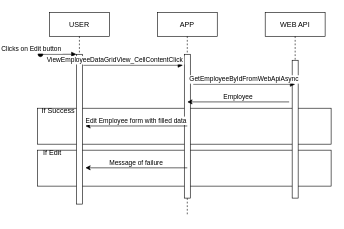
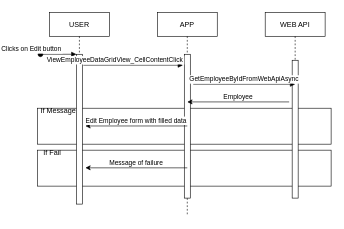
node "If Success": label "If Success" -> "If Message"
node "If Edit": label "If Edit" -> "If Fail"
